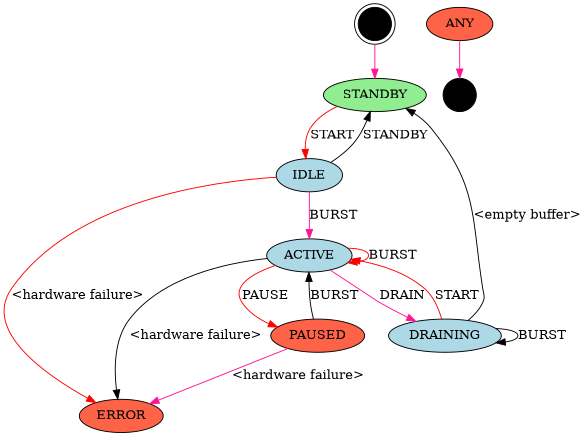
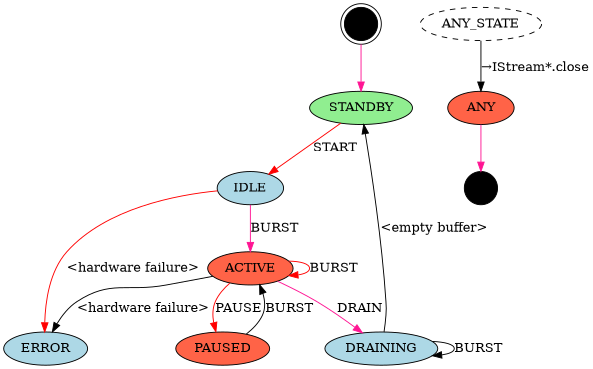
node "ANY_STATE": added
edge "IDLE" -> "STANDBY": removed, label "STANDBY"
node "ACTIVE": fillcolor lightblue -> tomato
edge "DRAINING" -> "ACTIVE": removed, label "START"
edge "PAUSED" -> "ERROR": removed, label "<hardware failure>"
node "ERROR": fillcolor tomato -> lightblue
